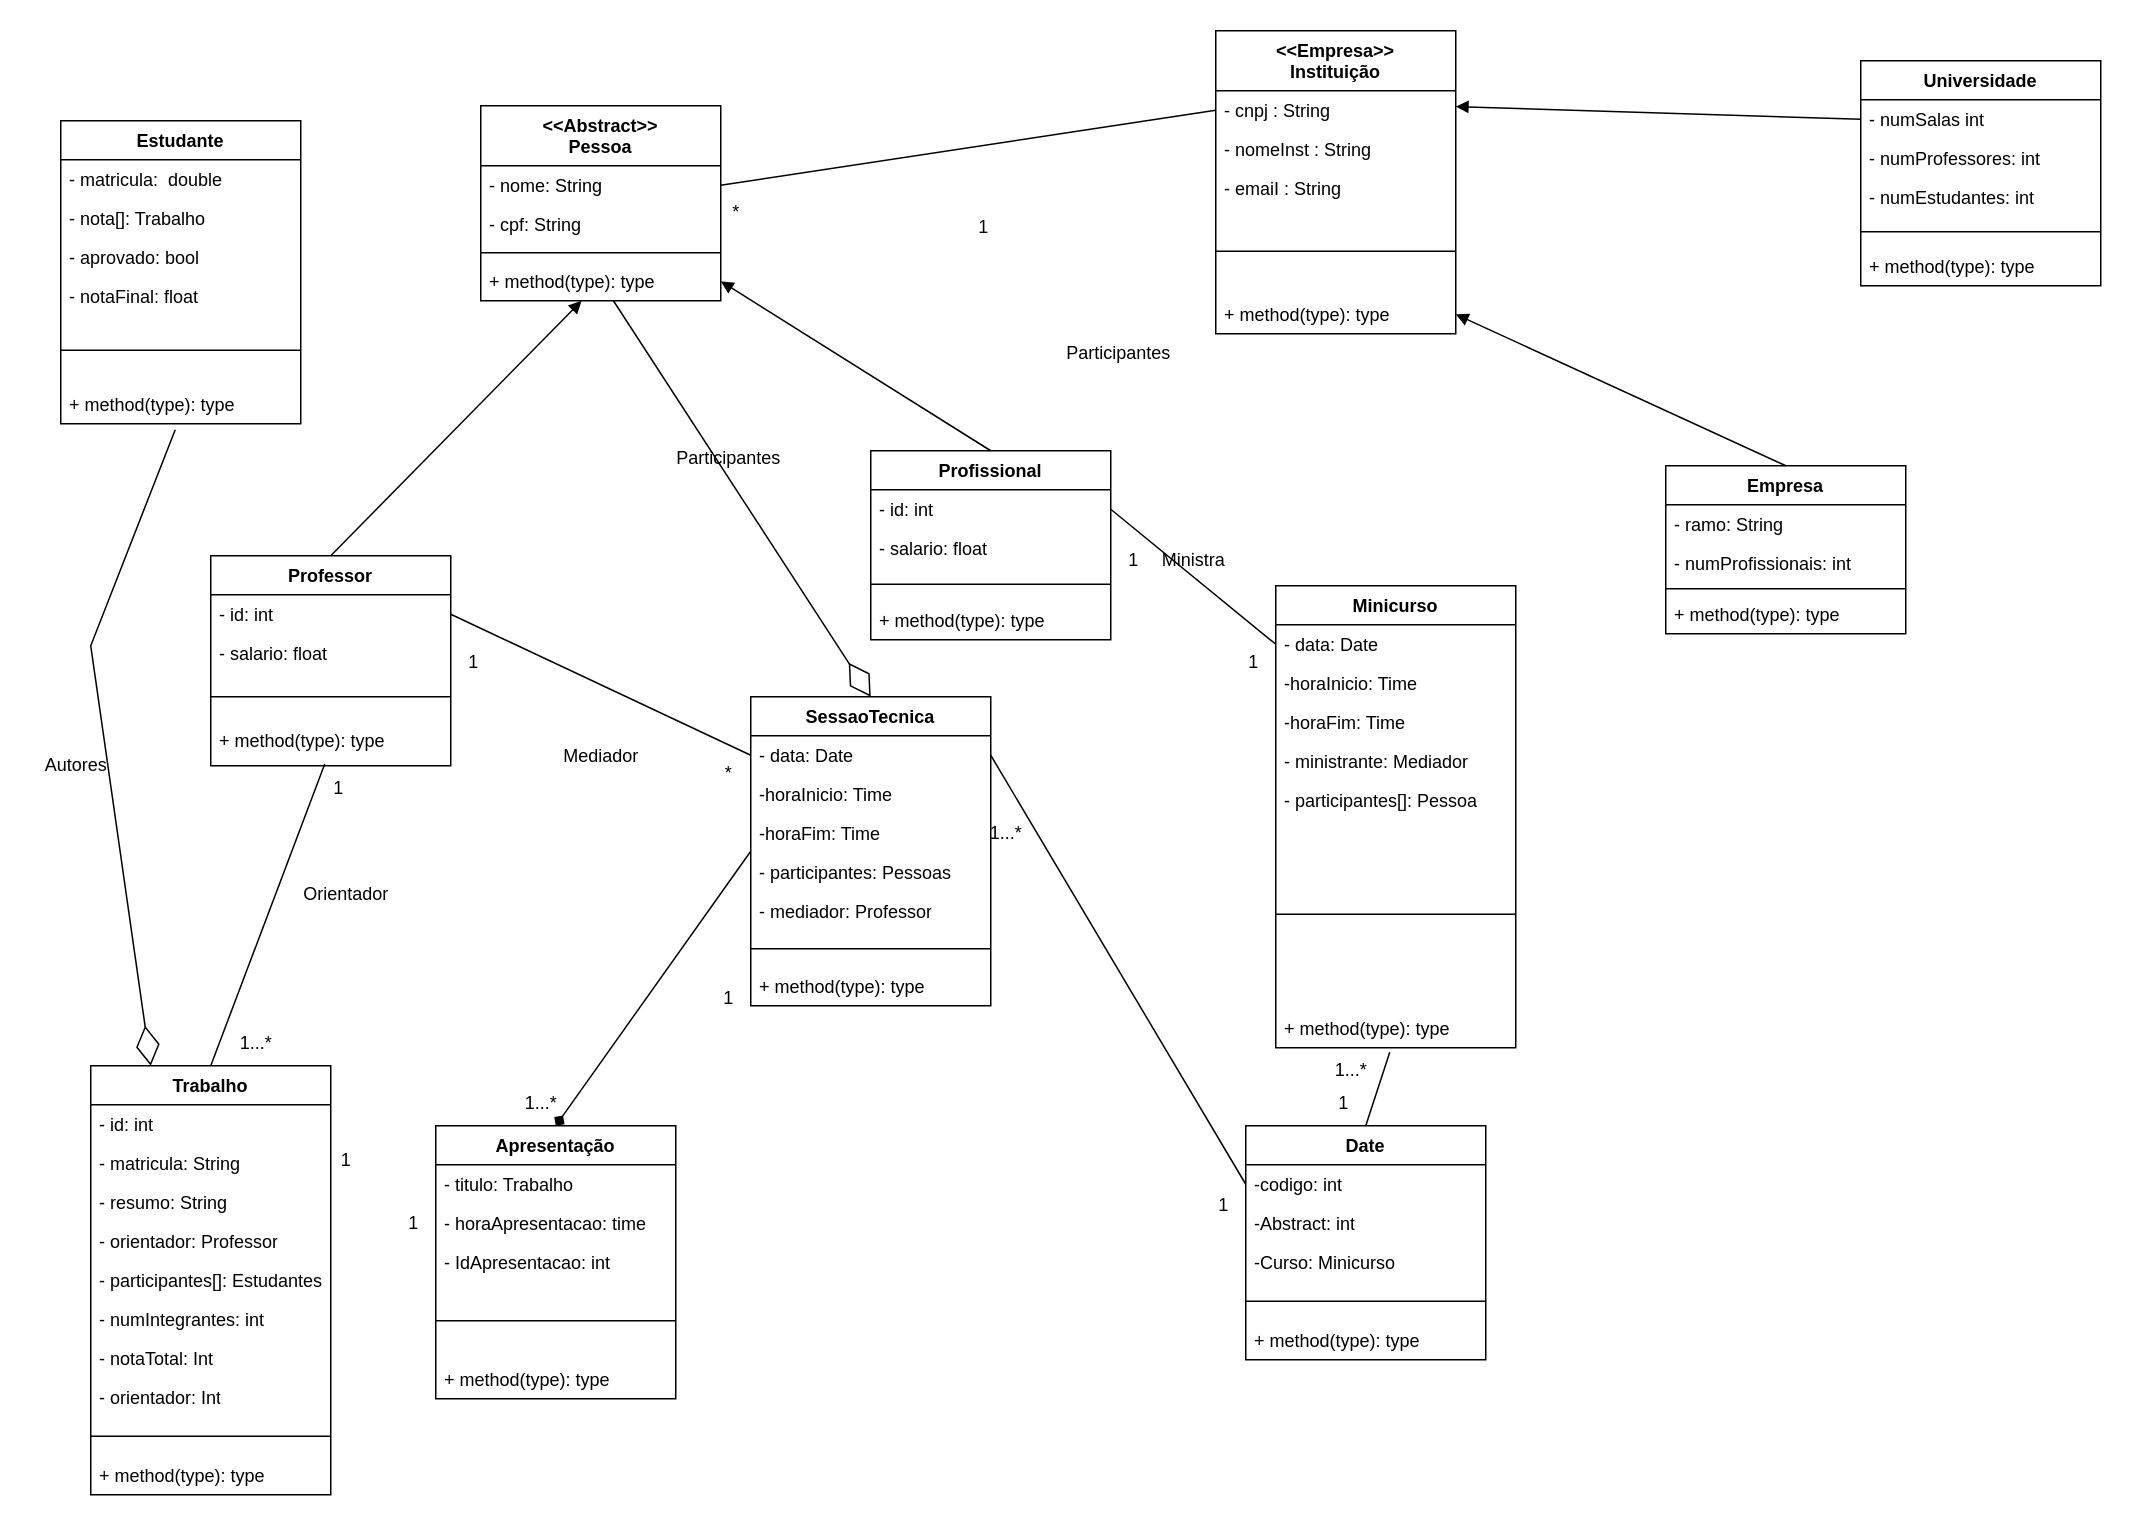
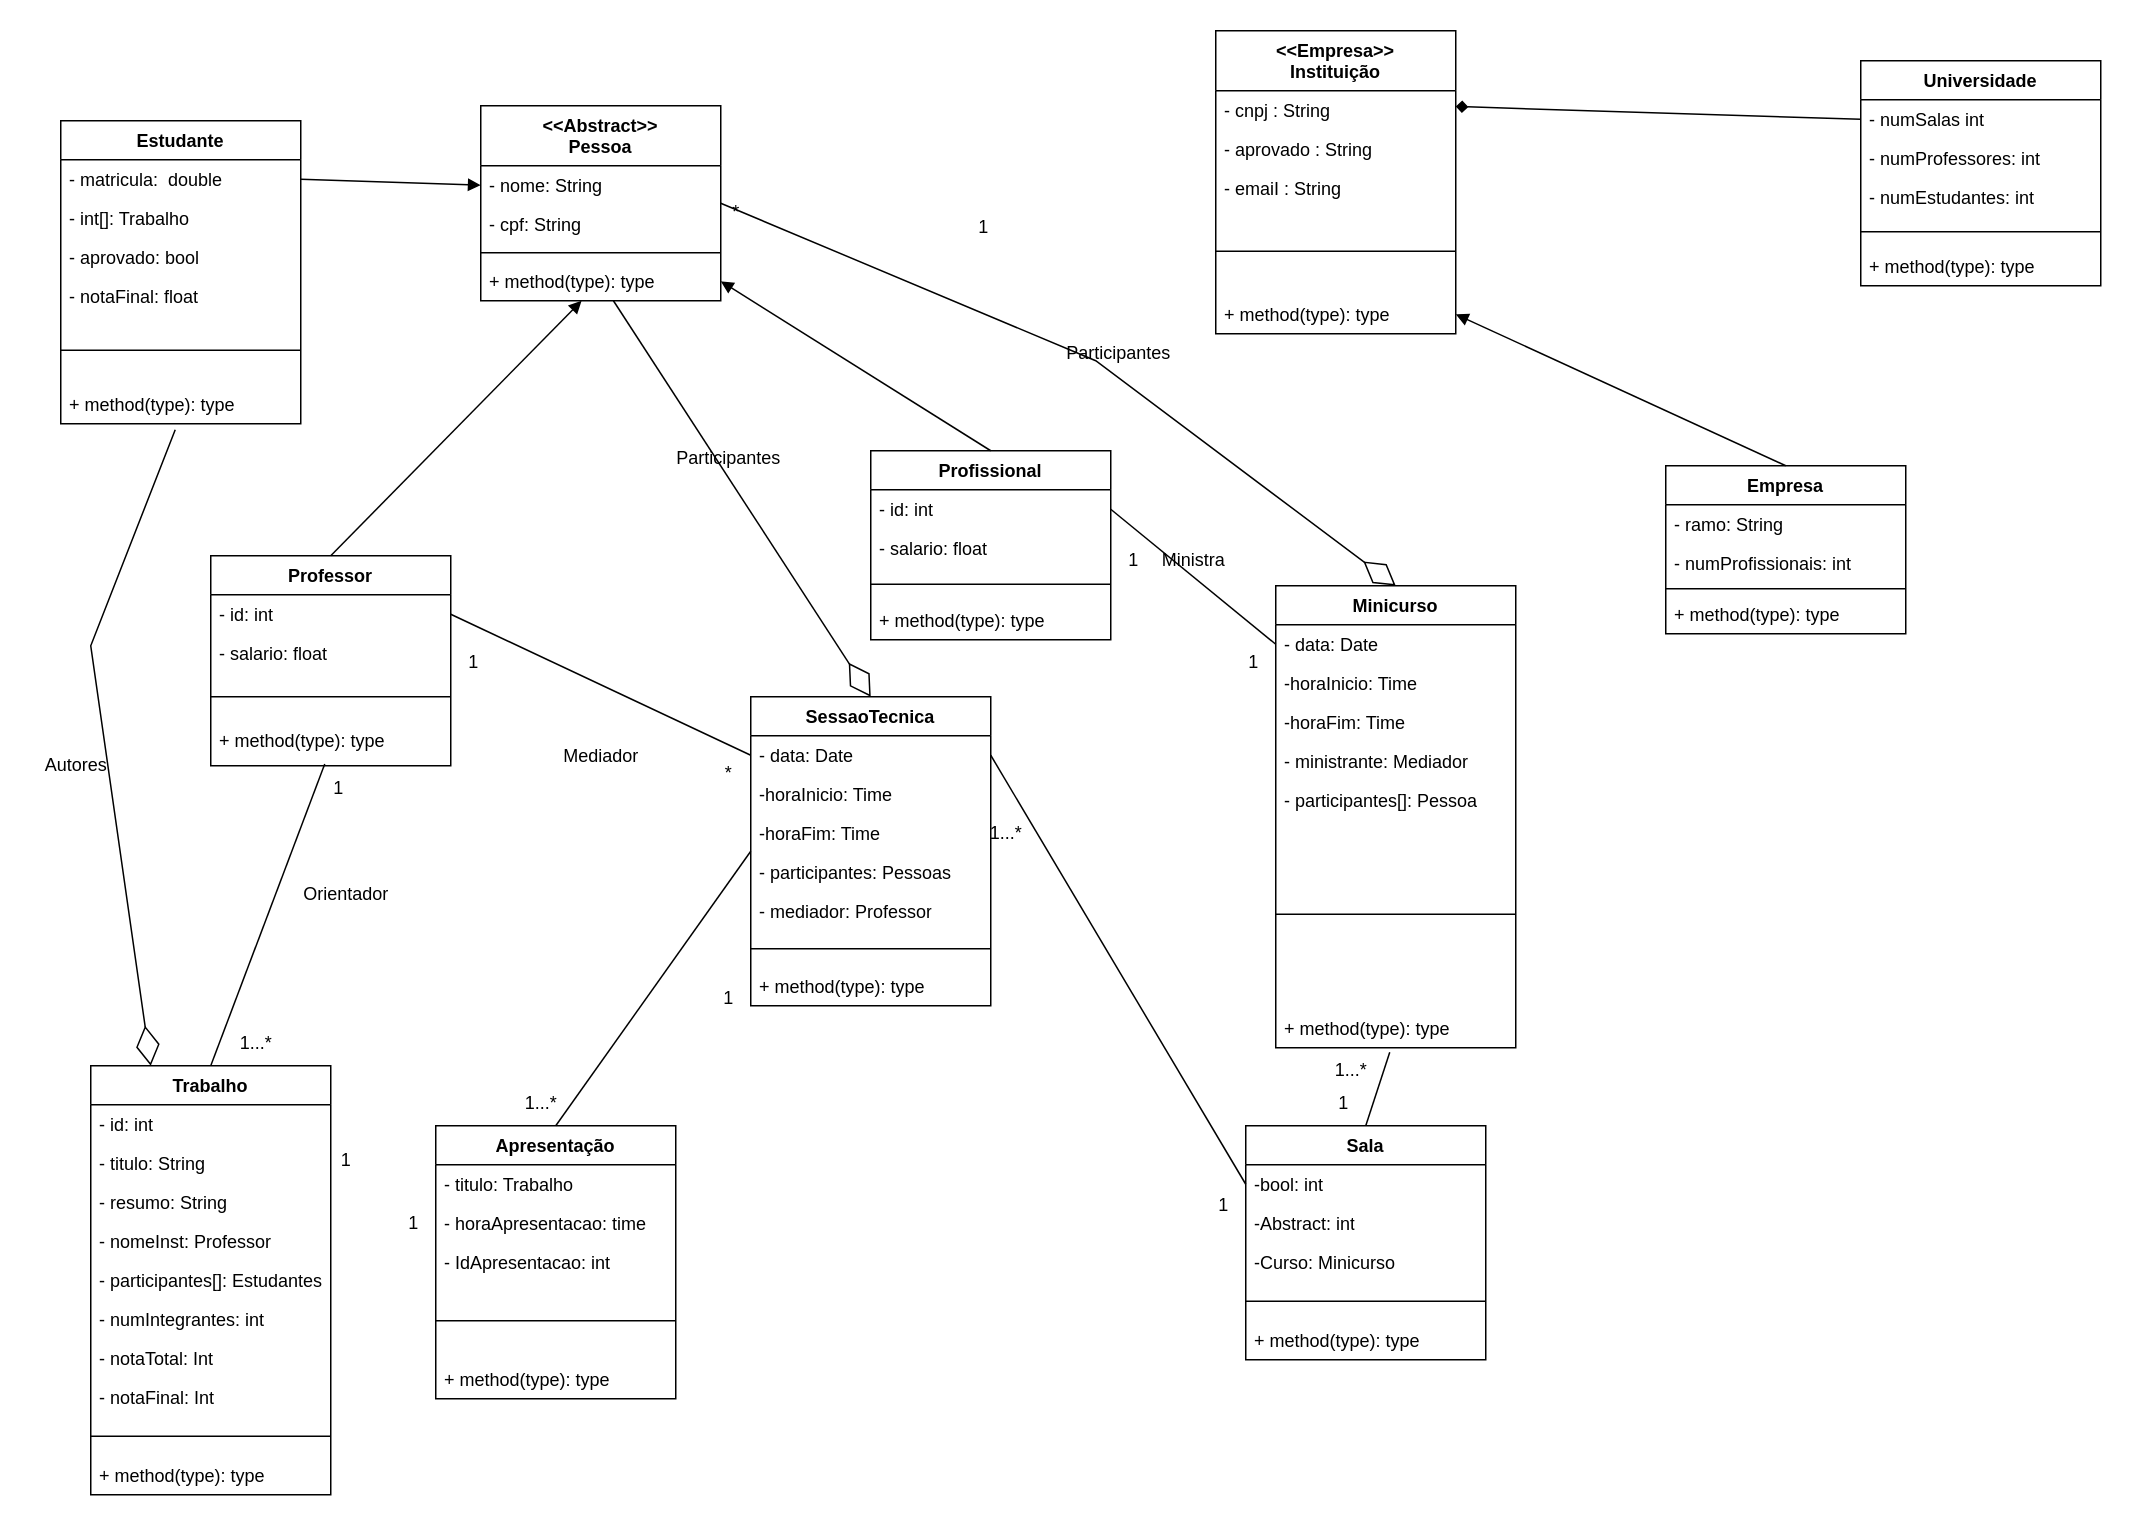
edge "- numSalas int" -> "<<Empresa>> Instituição": arrowhead block -> diamond
edge "- cnpj : String" -- "- nome: String": removed
node "- nomeInst : String": label "- nomeInst : String" -> "- aprovado : String"
edge "- matricula: double" -> "- nome: String": added
node "- nota[]: Trabalho": label "- nota[]: Trabalho" -> "- int[]: Trabalho"
edge "<<Abstract>> Pessoa" -> "Minicurso": added
edge "SessaoTecnica" -> "Apresentação": arrowhead diamond -> none
node "Date": label "Date" -> "Sala"
node "- matricula: String": label "- matricula: String" -> "- titulo: String"
node "-codigo: int": label "-codigo: int" -> "-bool: int"
node "- orientador: Professor": label "- orientador: Professor" -> "- nomeInst: Professor"
node "- orientador: Int": label "- orientador: Int" -> "- notaFinal: Int"
